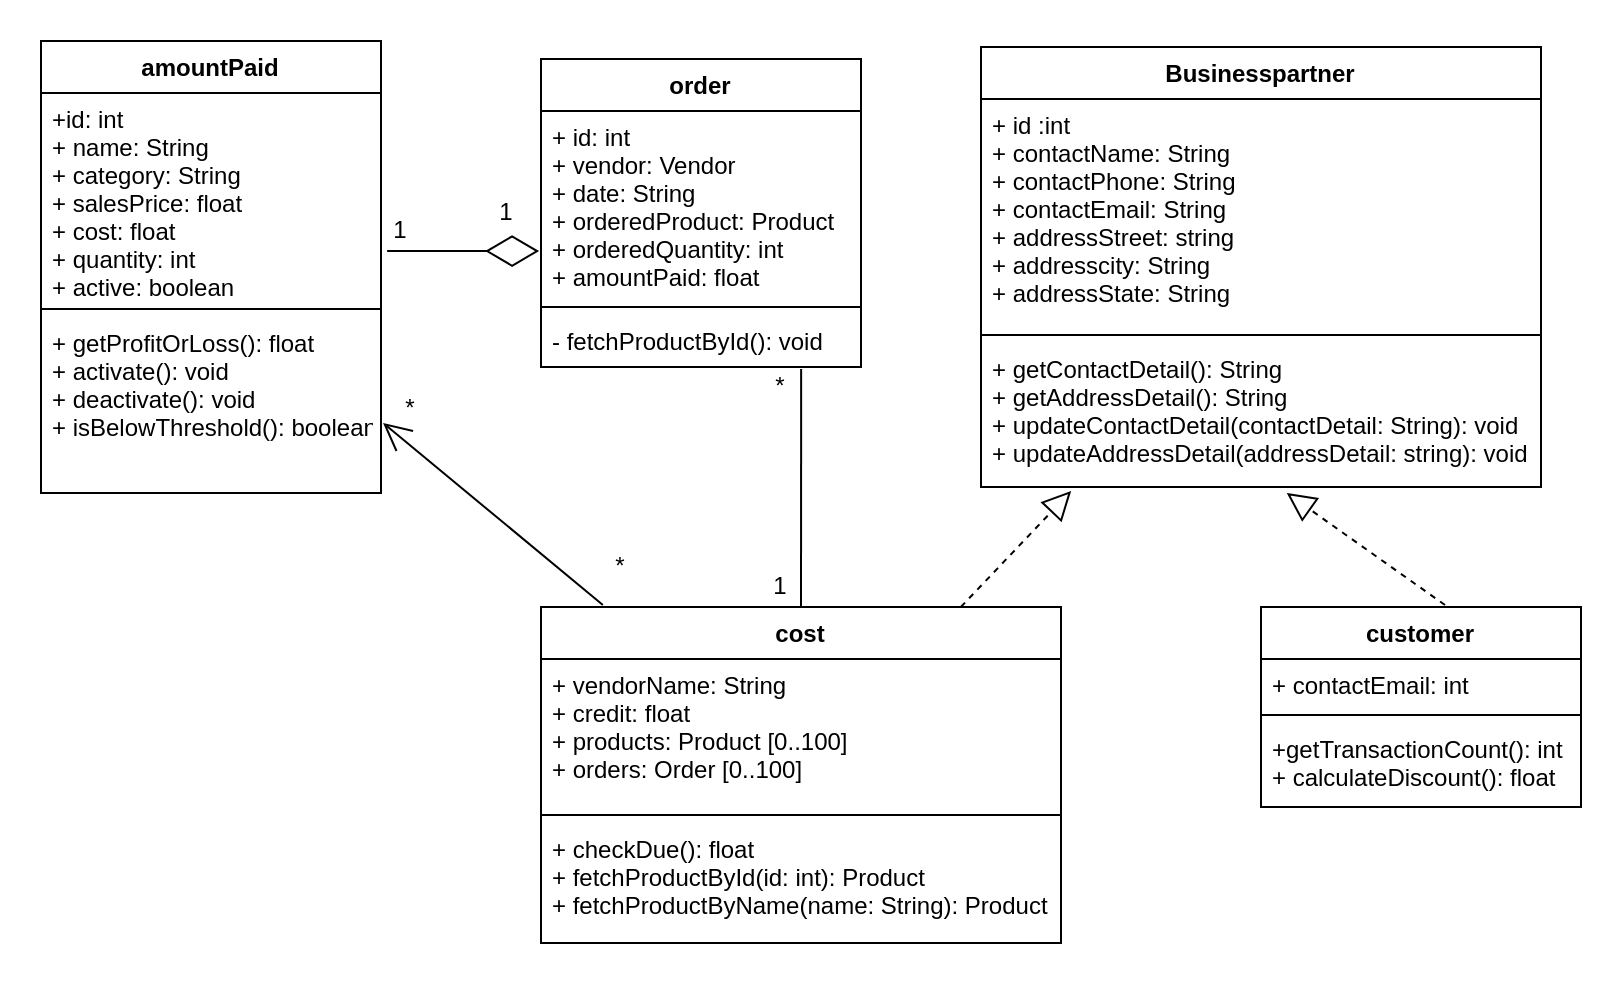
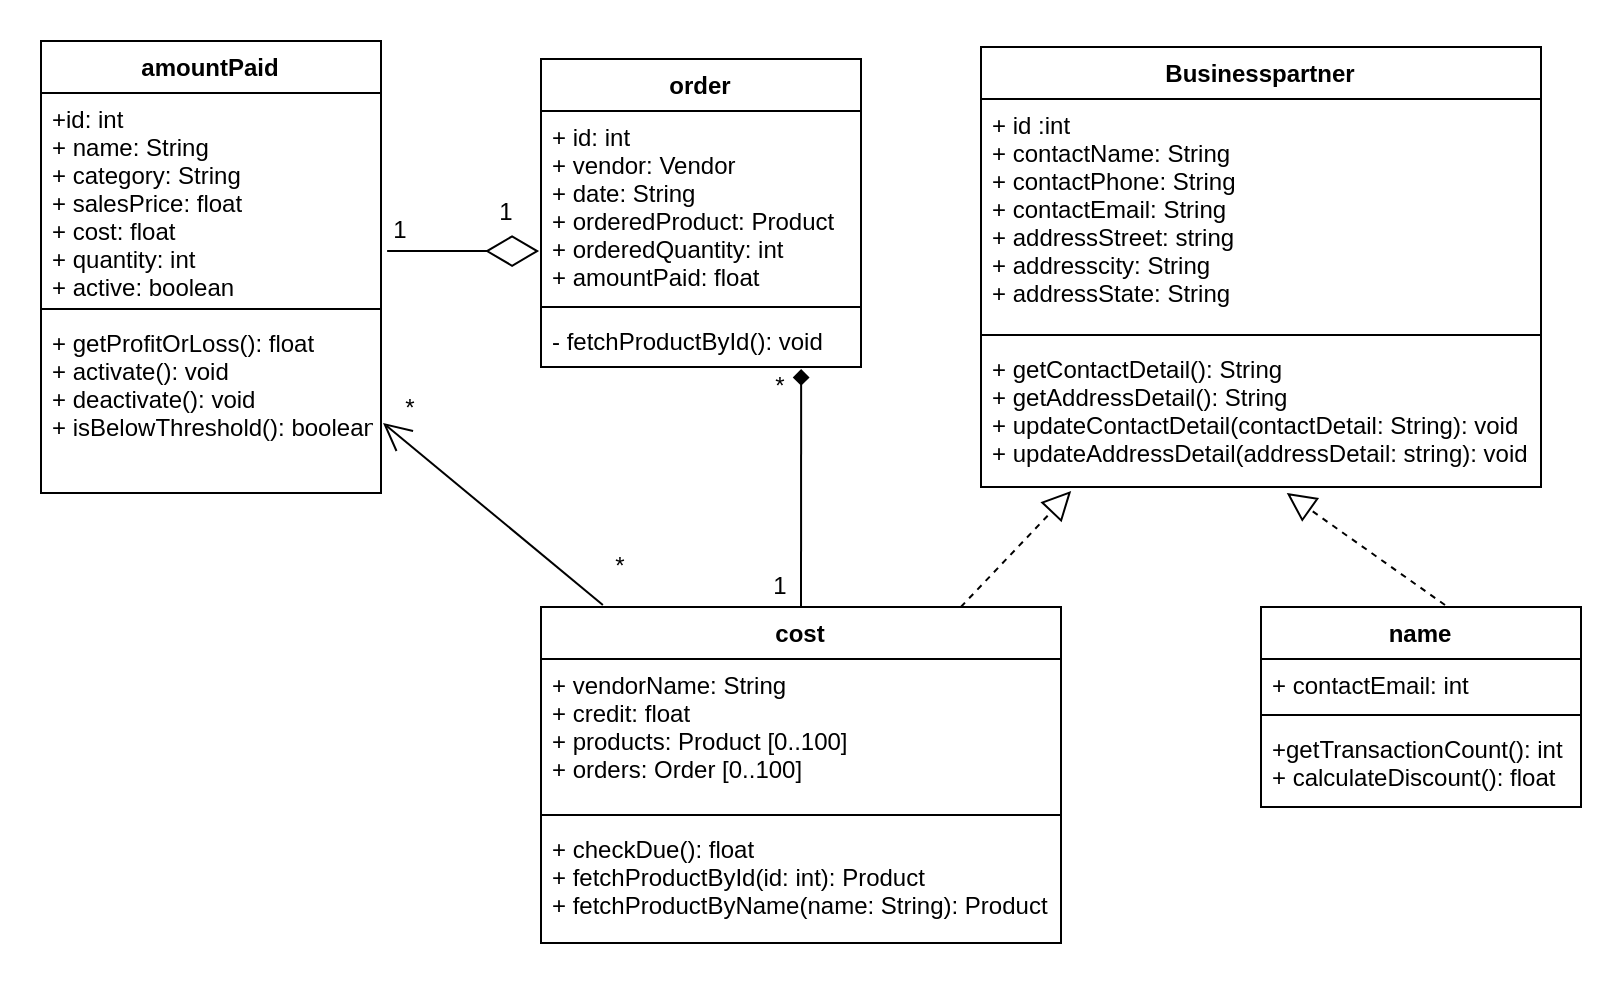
edge "- fetchProductById(): void" -- "cost": arrowhead none -> diamond
node "customer": label "customer" -> "name"
